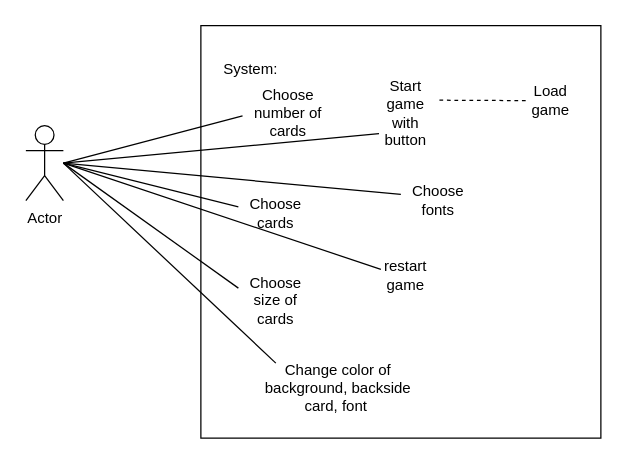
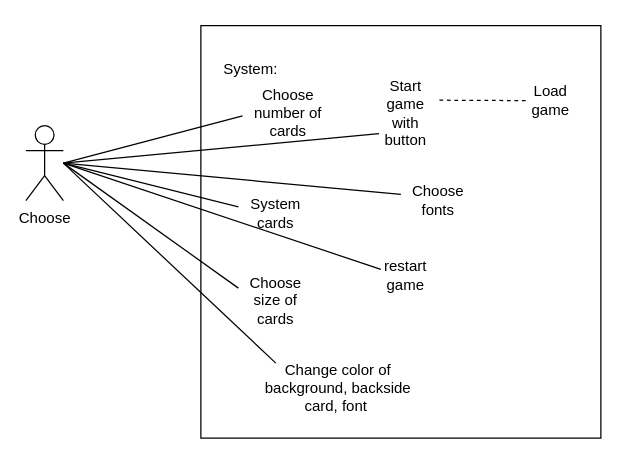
node "Choose cards": label "Choose cards" -> "System cards"
node "Actor": label "Actor" -> "Choose"
